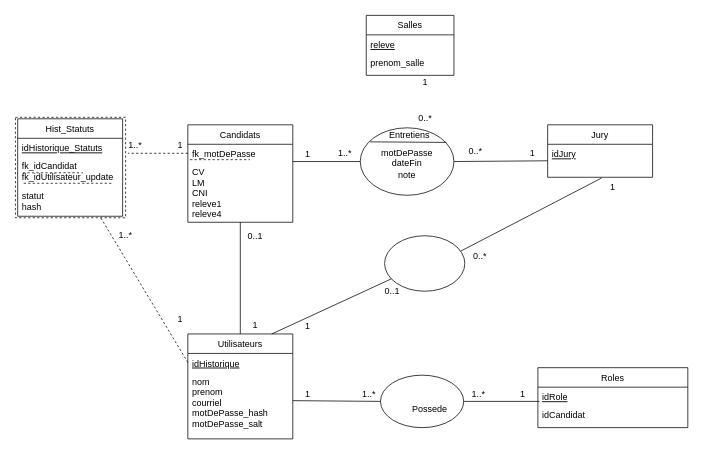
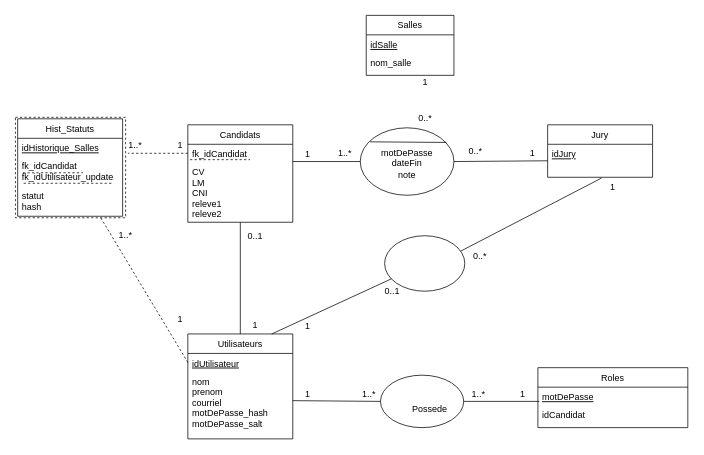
node "releve": label "releve" -> "idSalle"
node "prenom_salle": label "prenom_salle" -> "nom_salle"
node "Entretiens": removed
node "idHistorique_Statuts": label "idHistorique_Statuts" -> "idHistorique_Salles"
node "fk_motDePasse": label "fk_motDePasse" -> "fk_idCandidat"
node "CV LM CNI releve1 releve4": label "CV LM CNI releve1 releve4" -> "CV LM CNI releve1 releve2"
node "idHistorique": label "idHistorique" -> "idUtilisateur"
node "idRole": label "idRole" -> "motDePasse"
